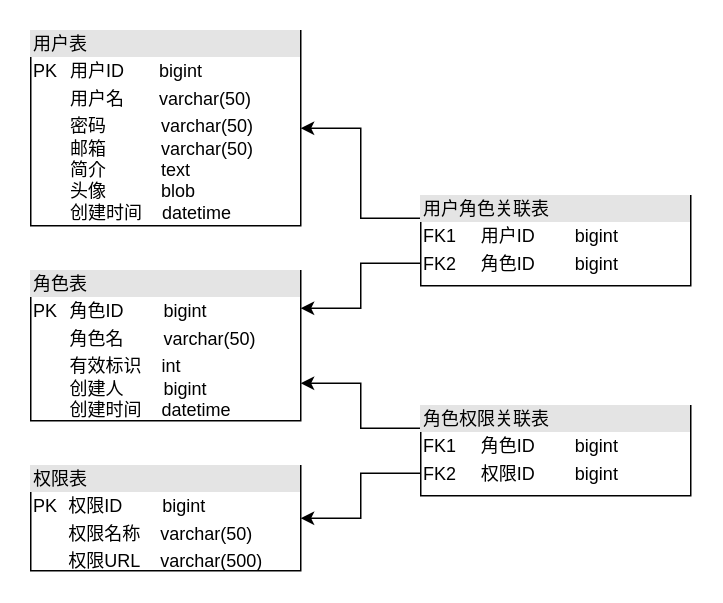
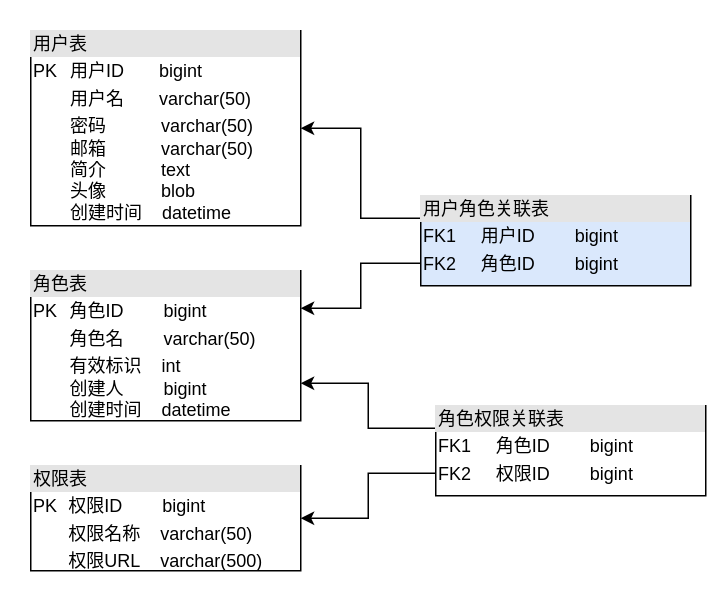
node "用户角色关联表 FK1 用户ID bigint FK2 角色ID bigint": fillcolor #ffffff -> #dae8fc
node "角色权限关联表 FK1 角色ID bigint FK2 权限ID bigint": moved (556, 451) -> (571, 451)
